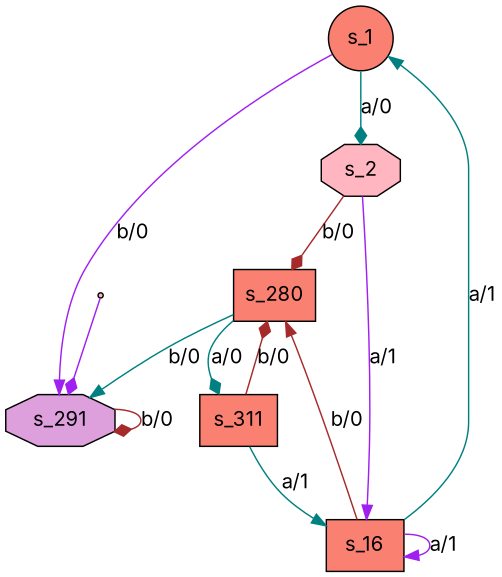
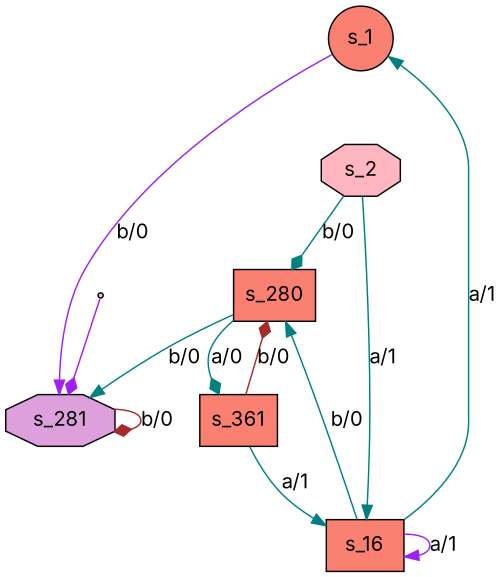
edge "s_1" -> "s_2": removed, label "a/0"
edge "s_2" -> "s_280": color brown -> teal
edge "s_2" -> "s_16": color purple -> teal
node "s_291": label "s_291" -> "s_281"
node "s_311": label "s_311" -> "s_361"
edge "s_16" -> "s_280": color brown -> teal
